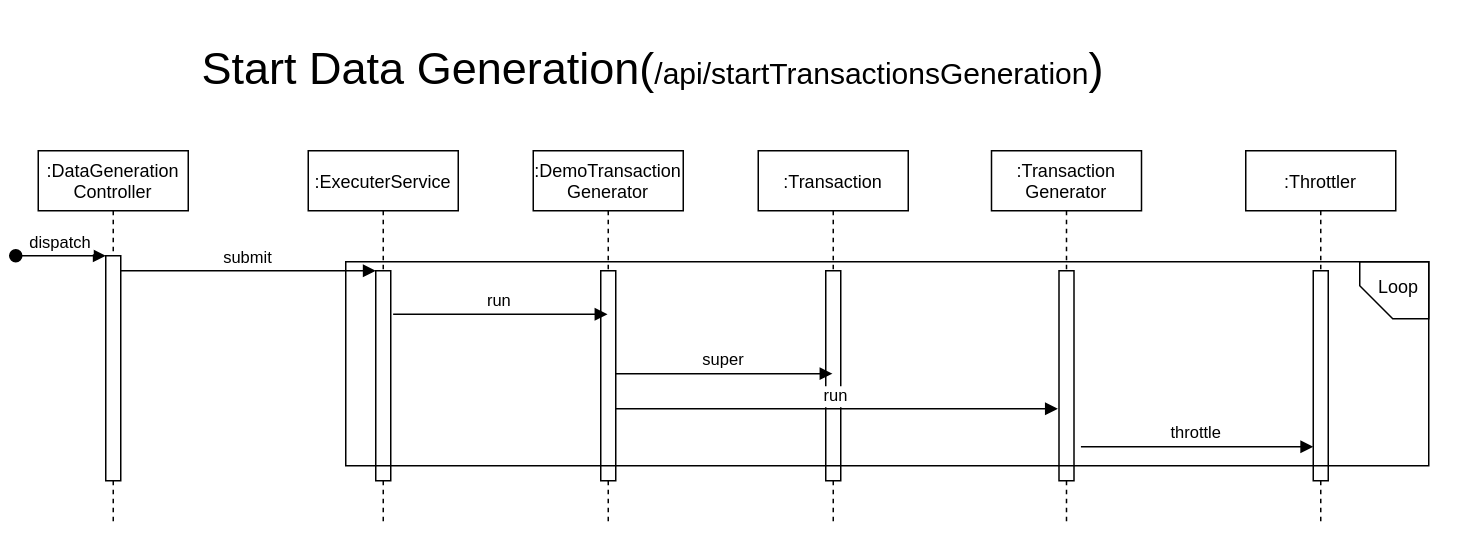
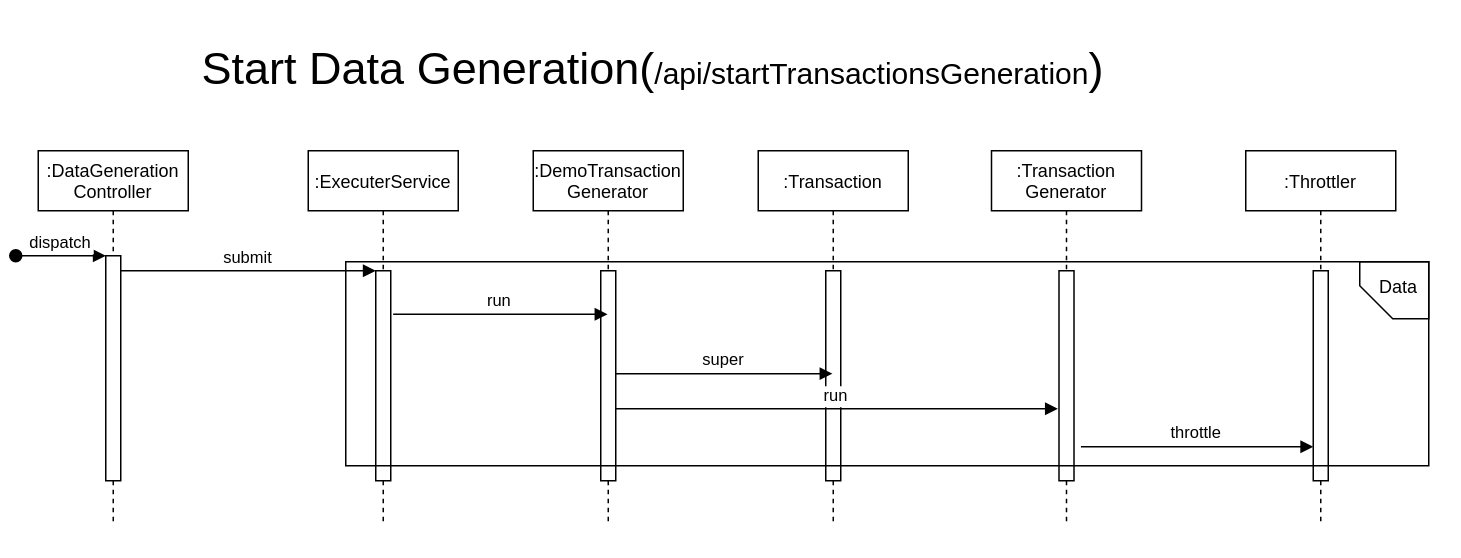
node "Loop": label "Loop" -> "Data"
